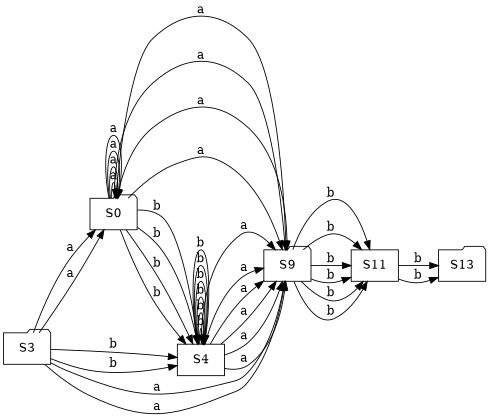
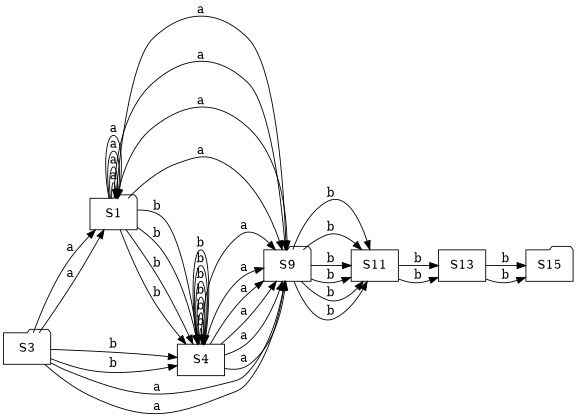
node "S0": label "S0" -> "S1"
node "S13": shape folder -> box
node "S15": added
